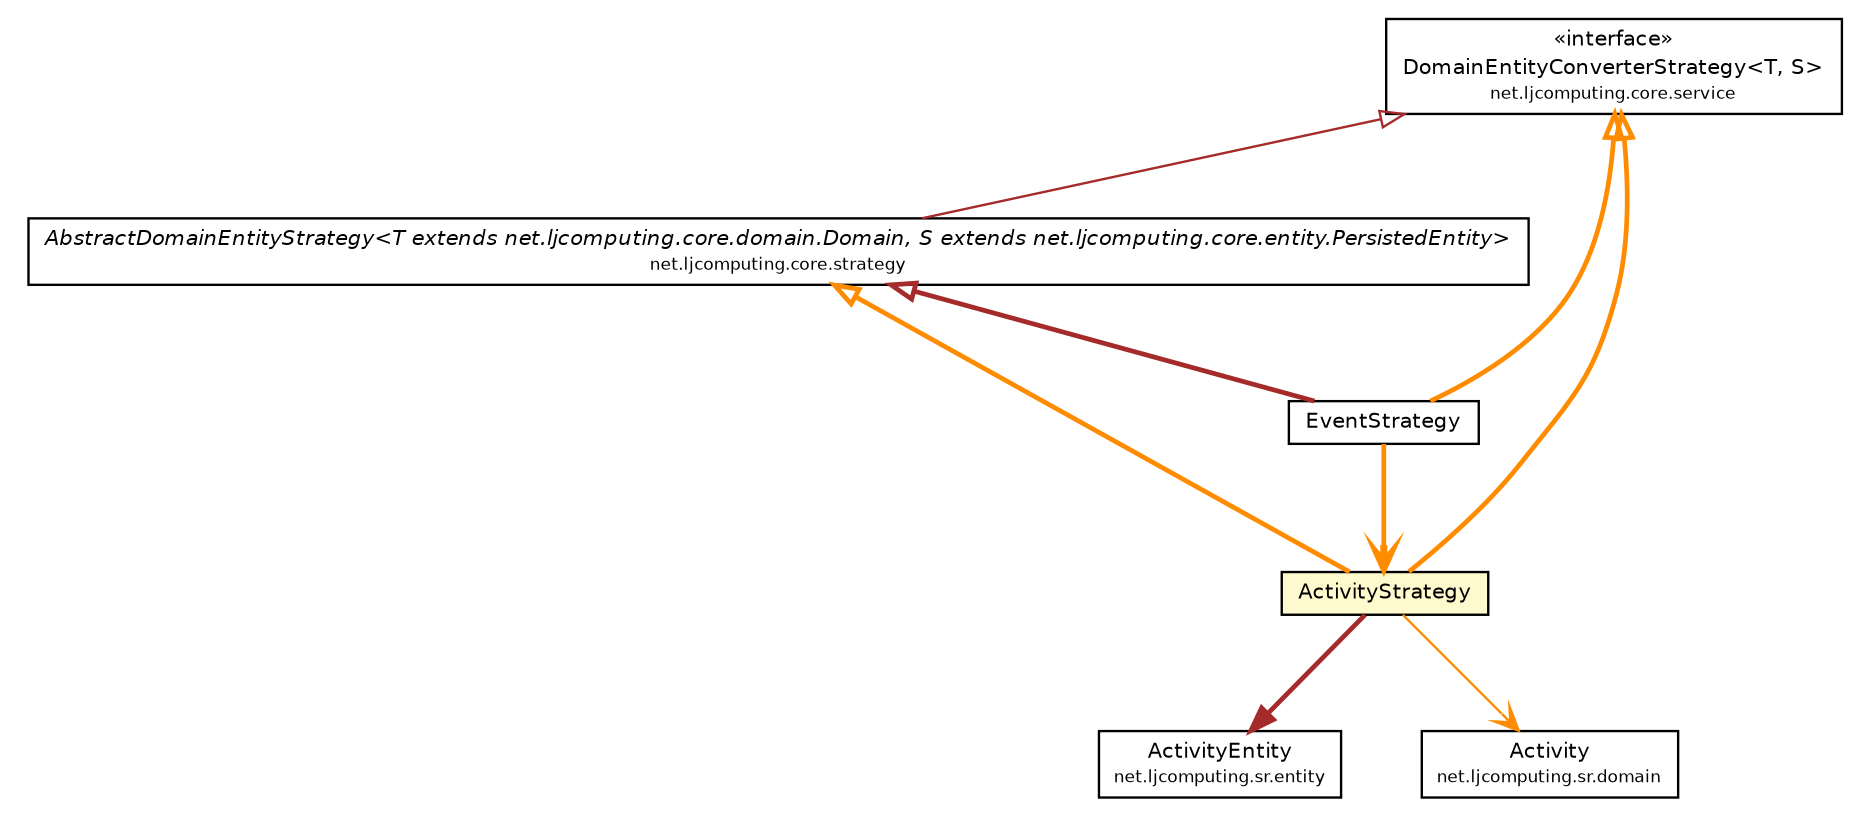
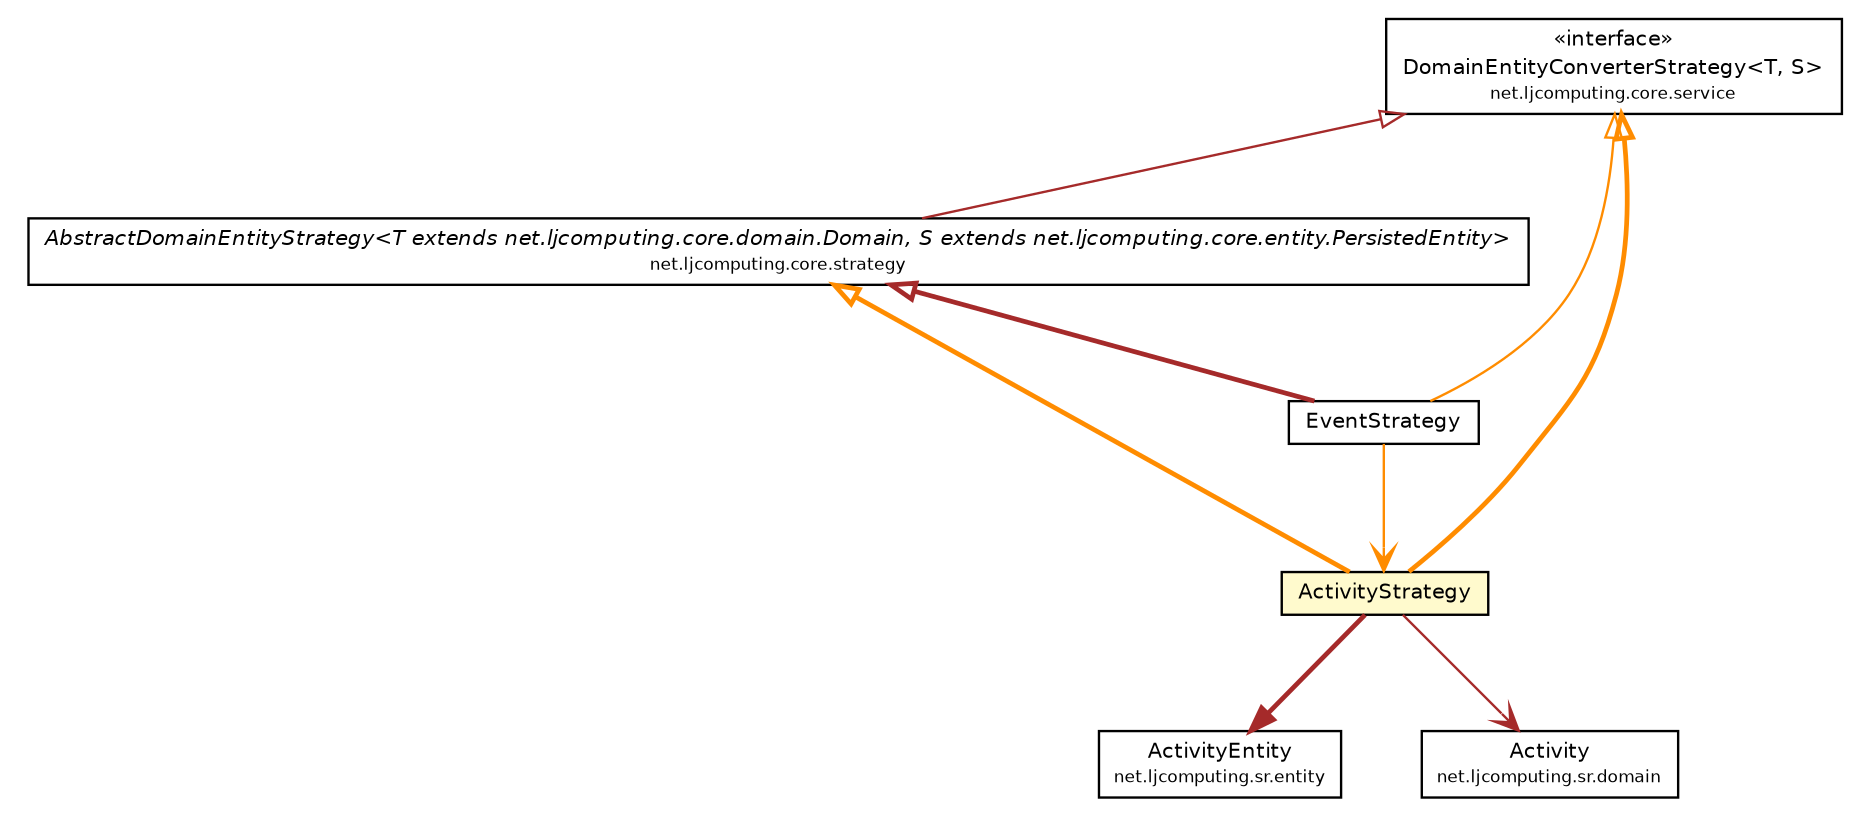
edge "EventStrategy" -> "DomainEntityConverterStrategy<T, S>": style bold -> solid
edge "EventStrategy" -> "ActivityStrategy": style bold -> solid
edge "ActivityStrategy" -> "Activity": color darkorange -> brown
